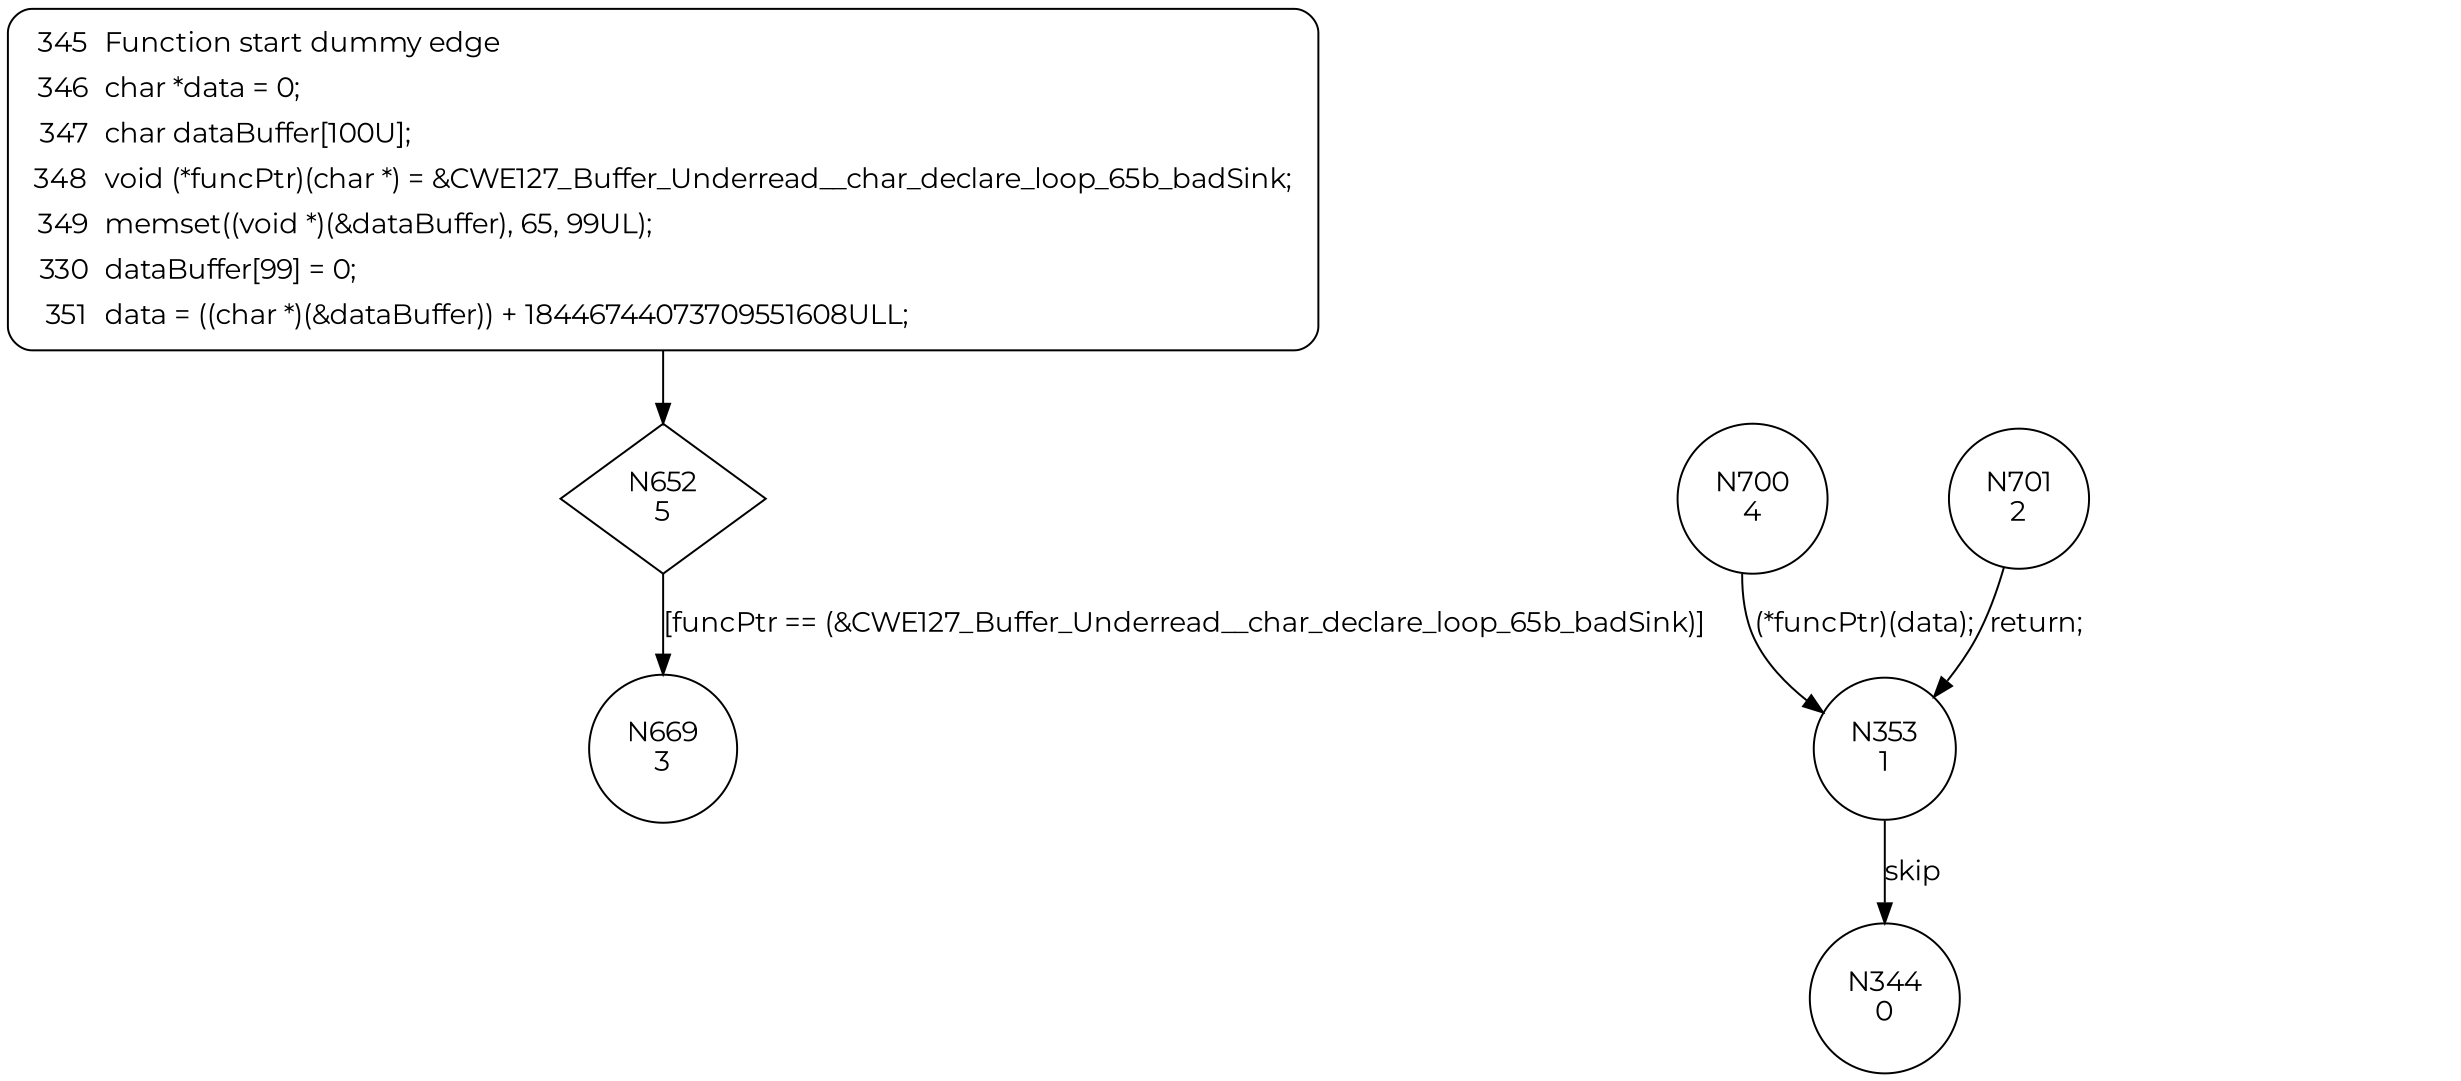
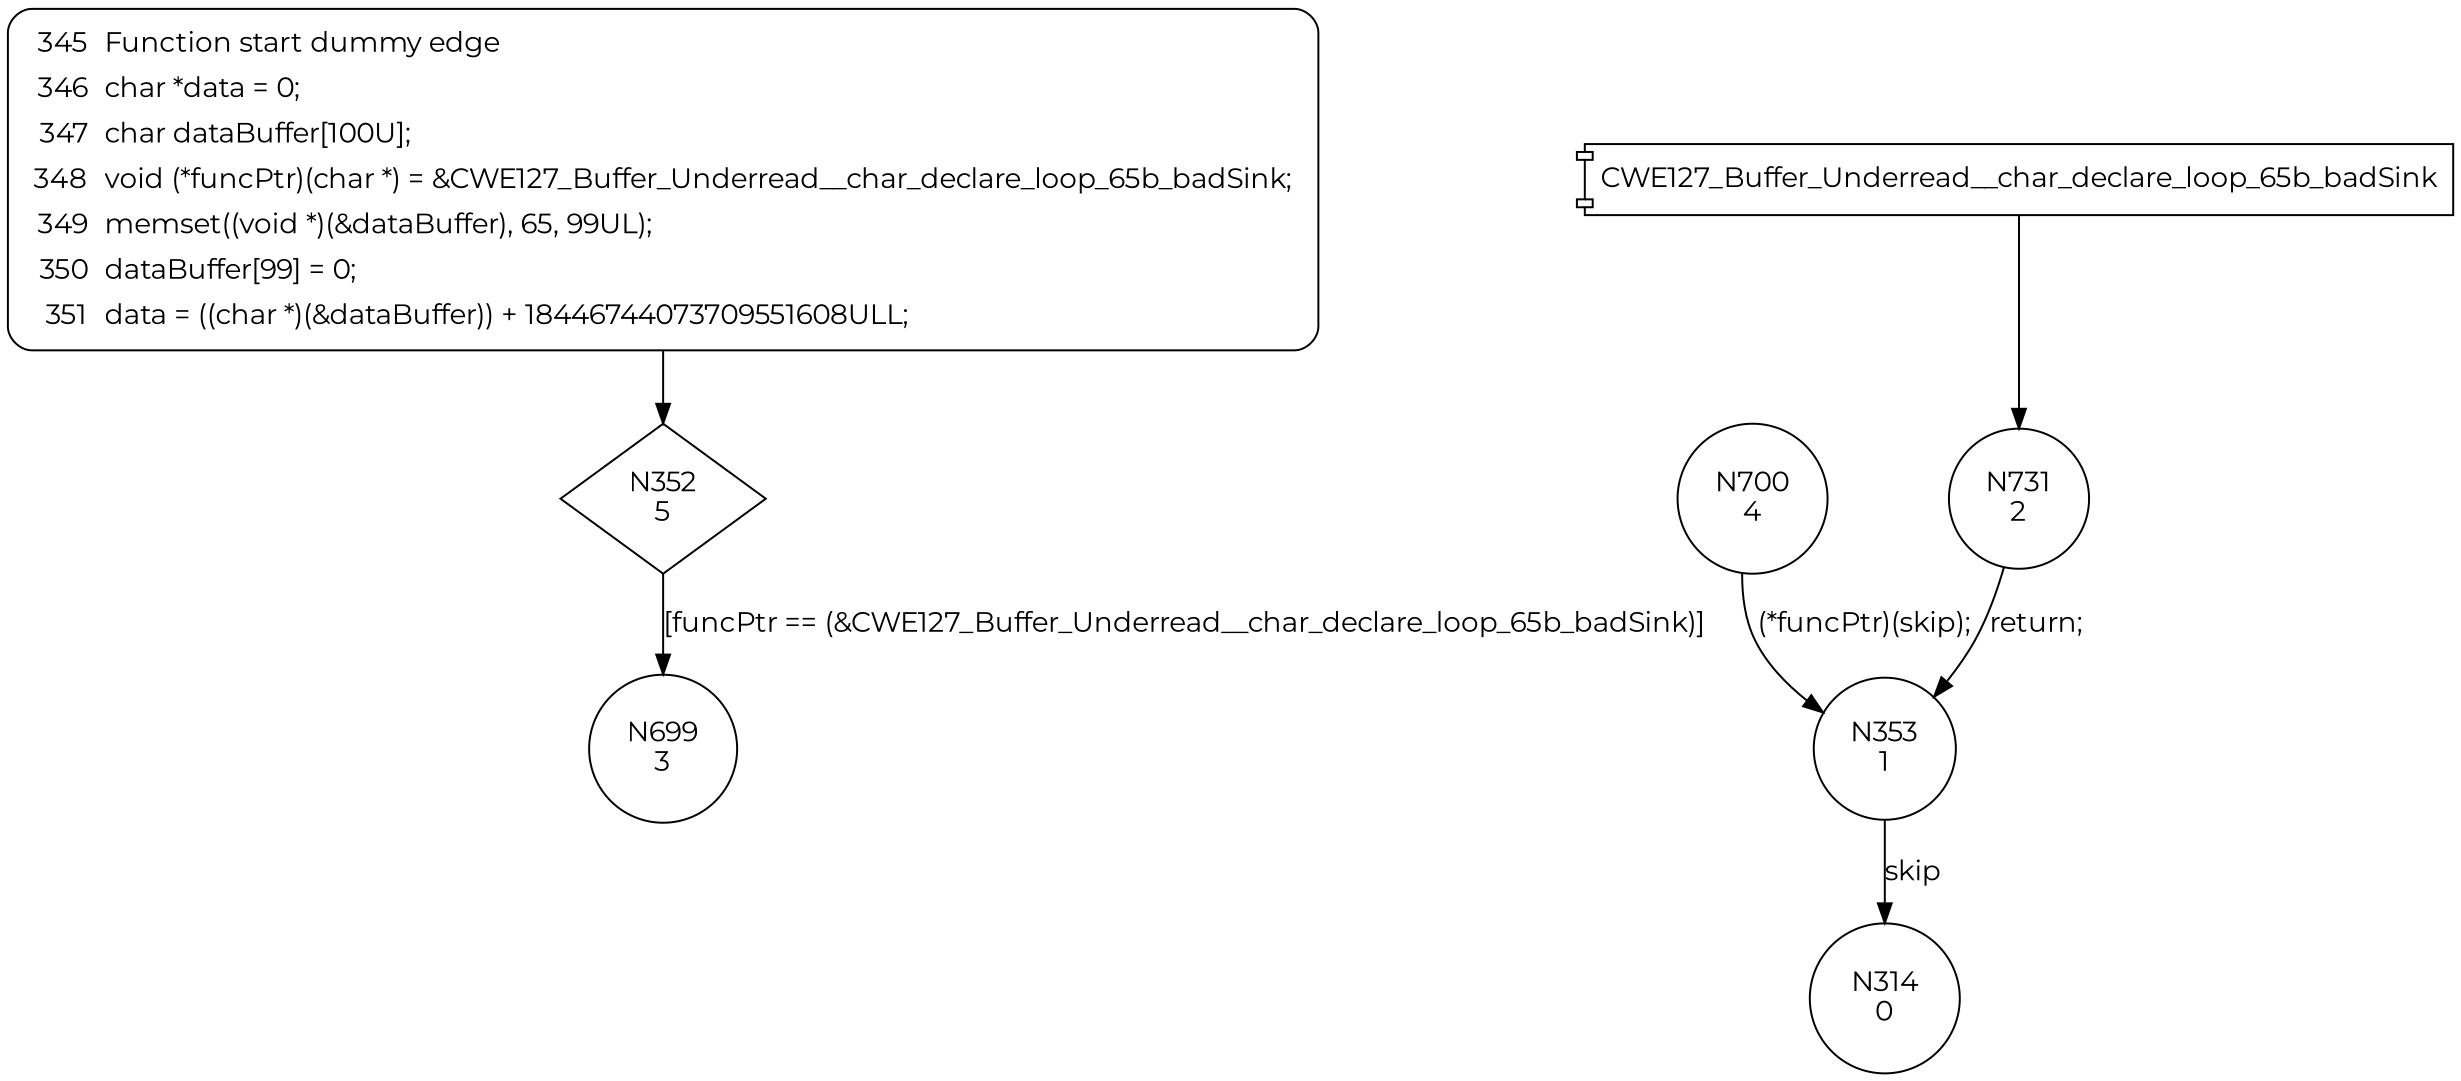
node "CWE127_Buffer_Underread__char_declare_loop_65b_badSink": added
node "345": text "330" -> "350"
node "N652 5": label "N652 5" -> "N352 5"
node "N701 2": label "N701 2" -> "N731 2"
edge "N700 4" -> "N353 1": label "(*funcPtr)(data);" -> "(*funcPtr)(skip);"
node "N669 3": label "N669 3" -> "N699 3"
node "N344 0": label "N344 0" -> "N314 0"
